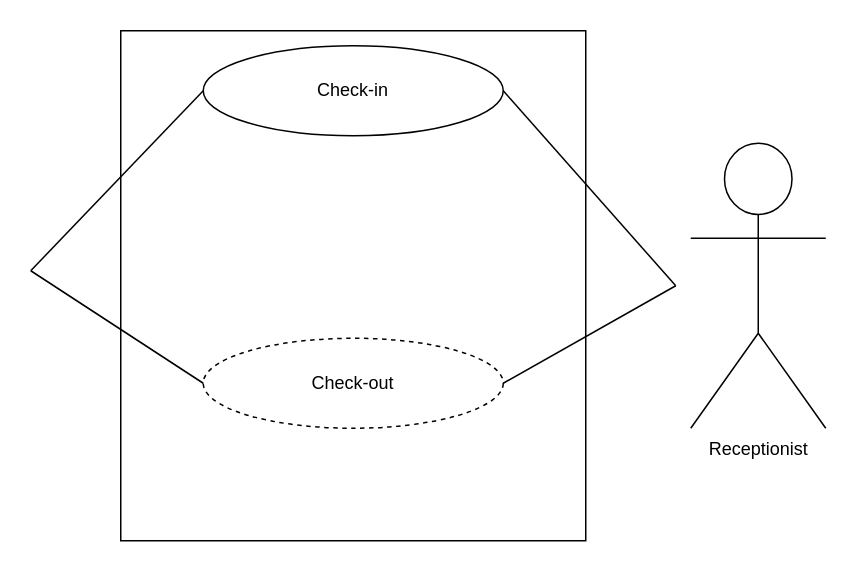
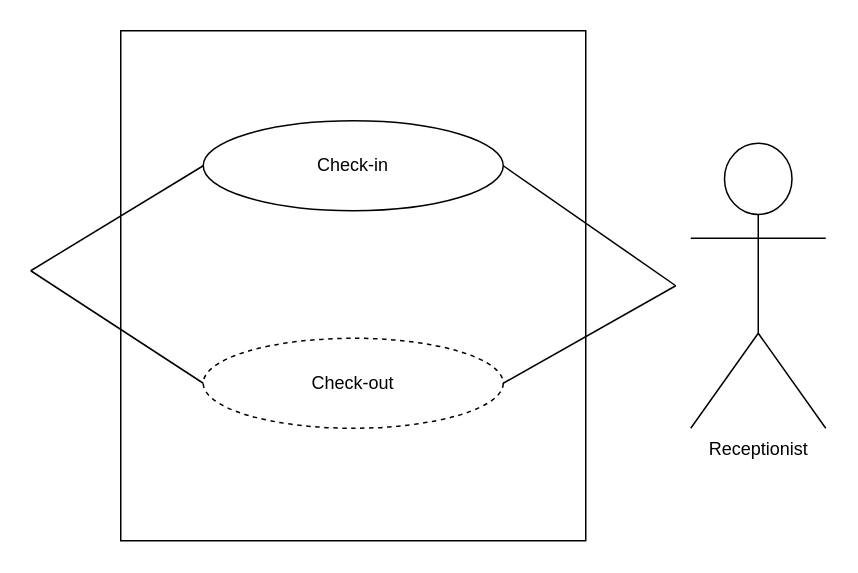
node "Check-in": moved (353, 91) -> (353, 166)
